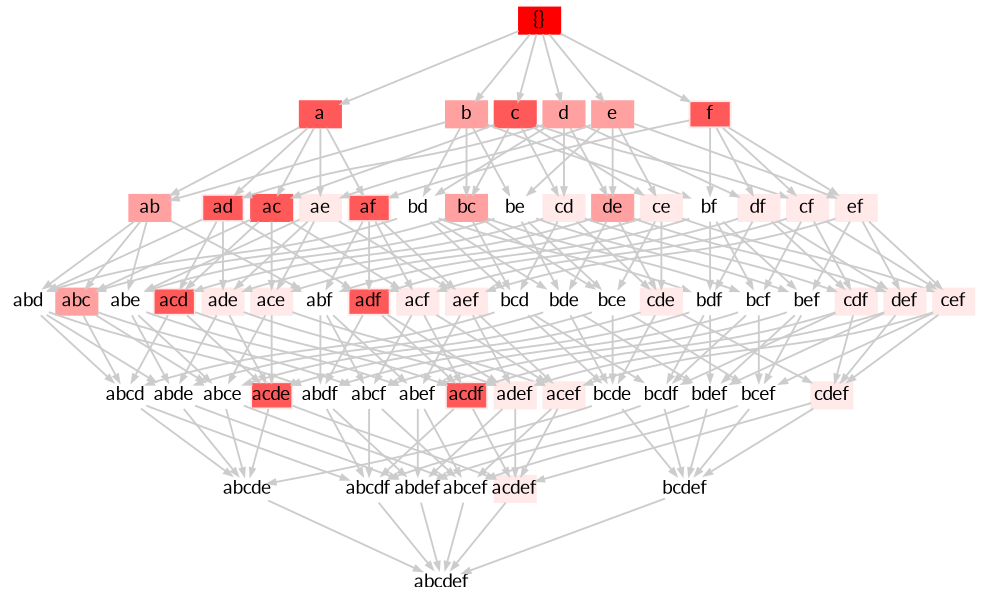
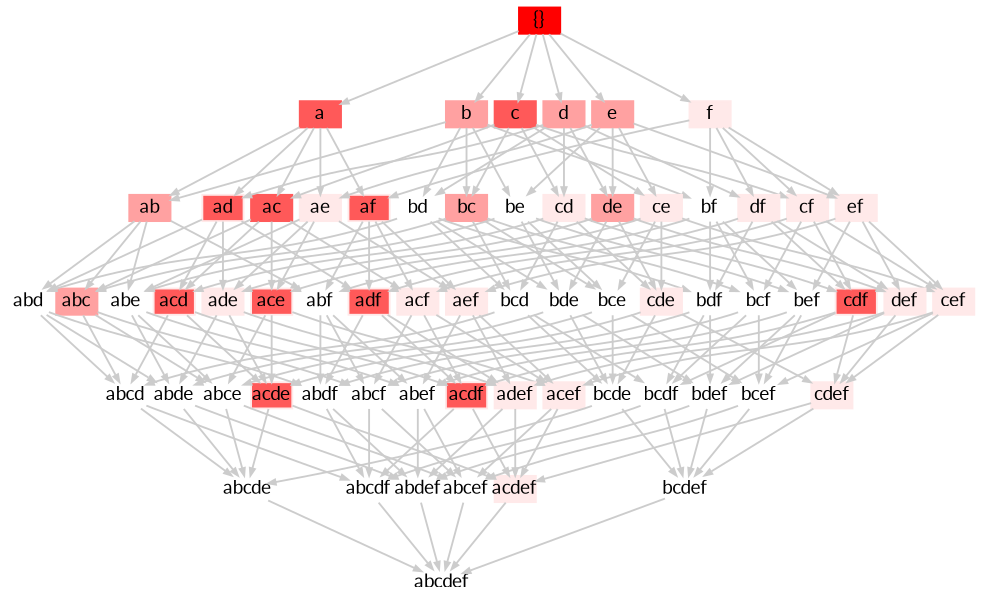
node "f": fillcolor #ff5959 -> #ffe9e9
node "ace": fillcolor #ffe9e9 -> #ff5959
node "cdf": fillcolor #ffe9e9 -> #ff5959
